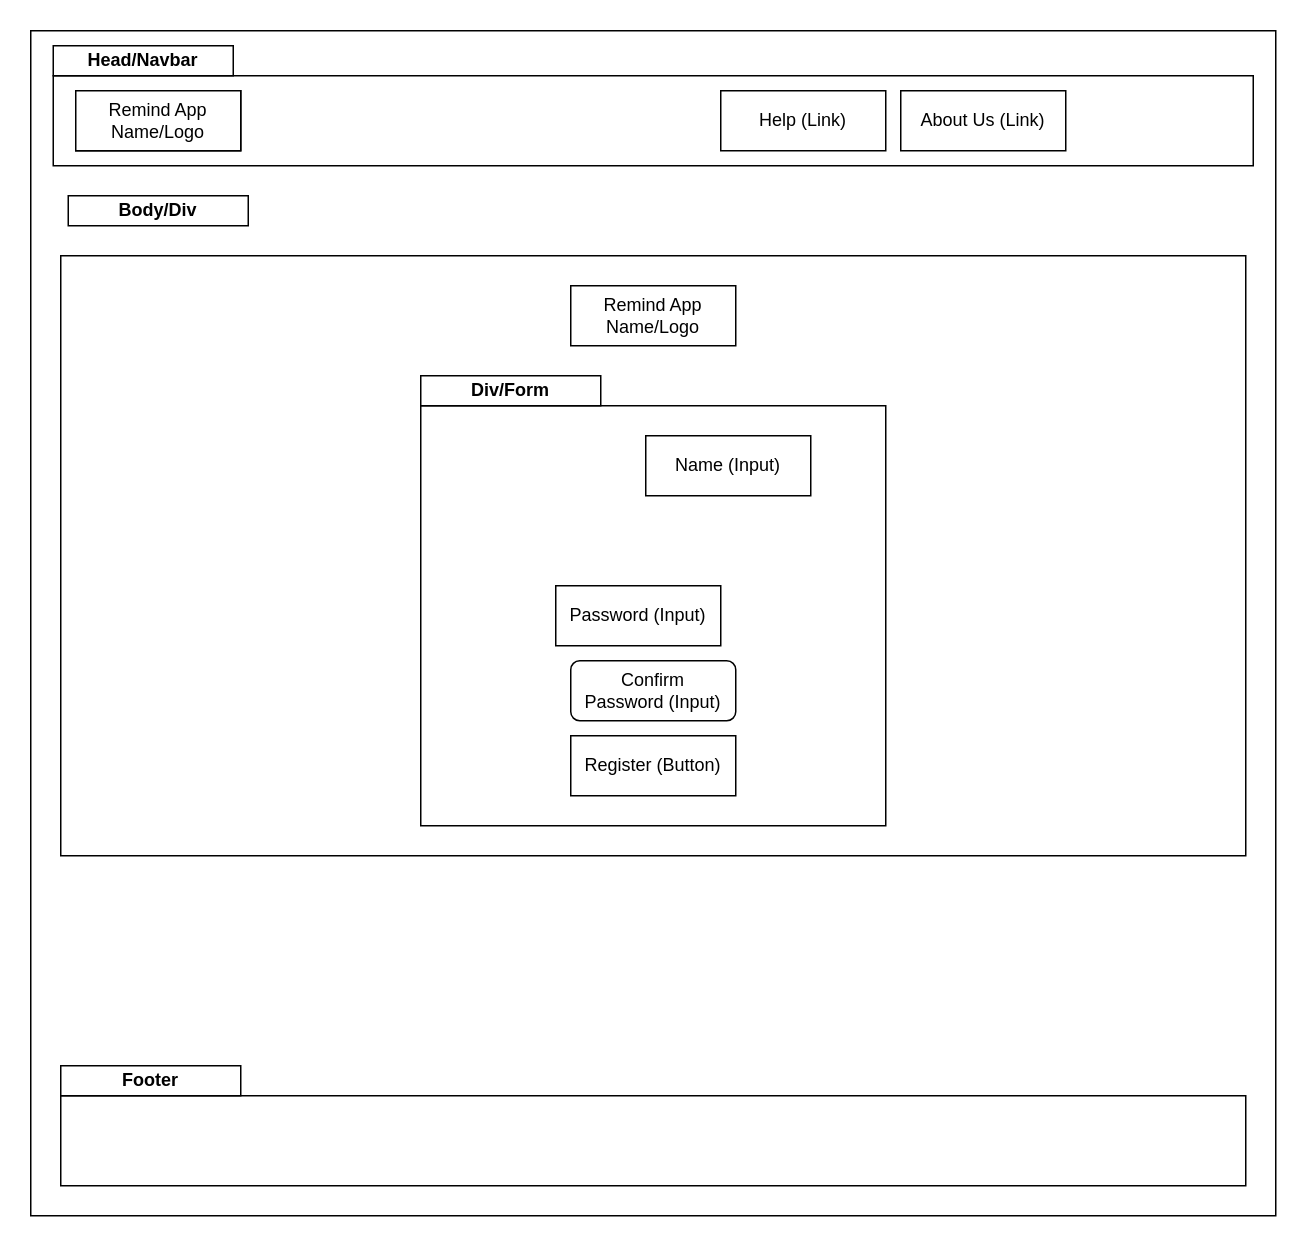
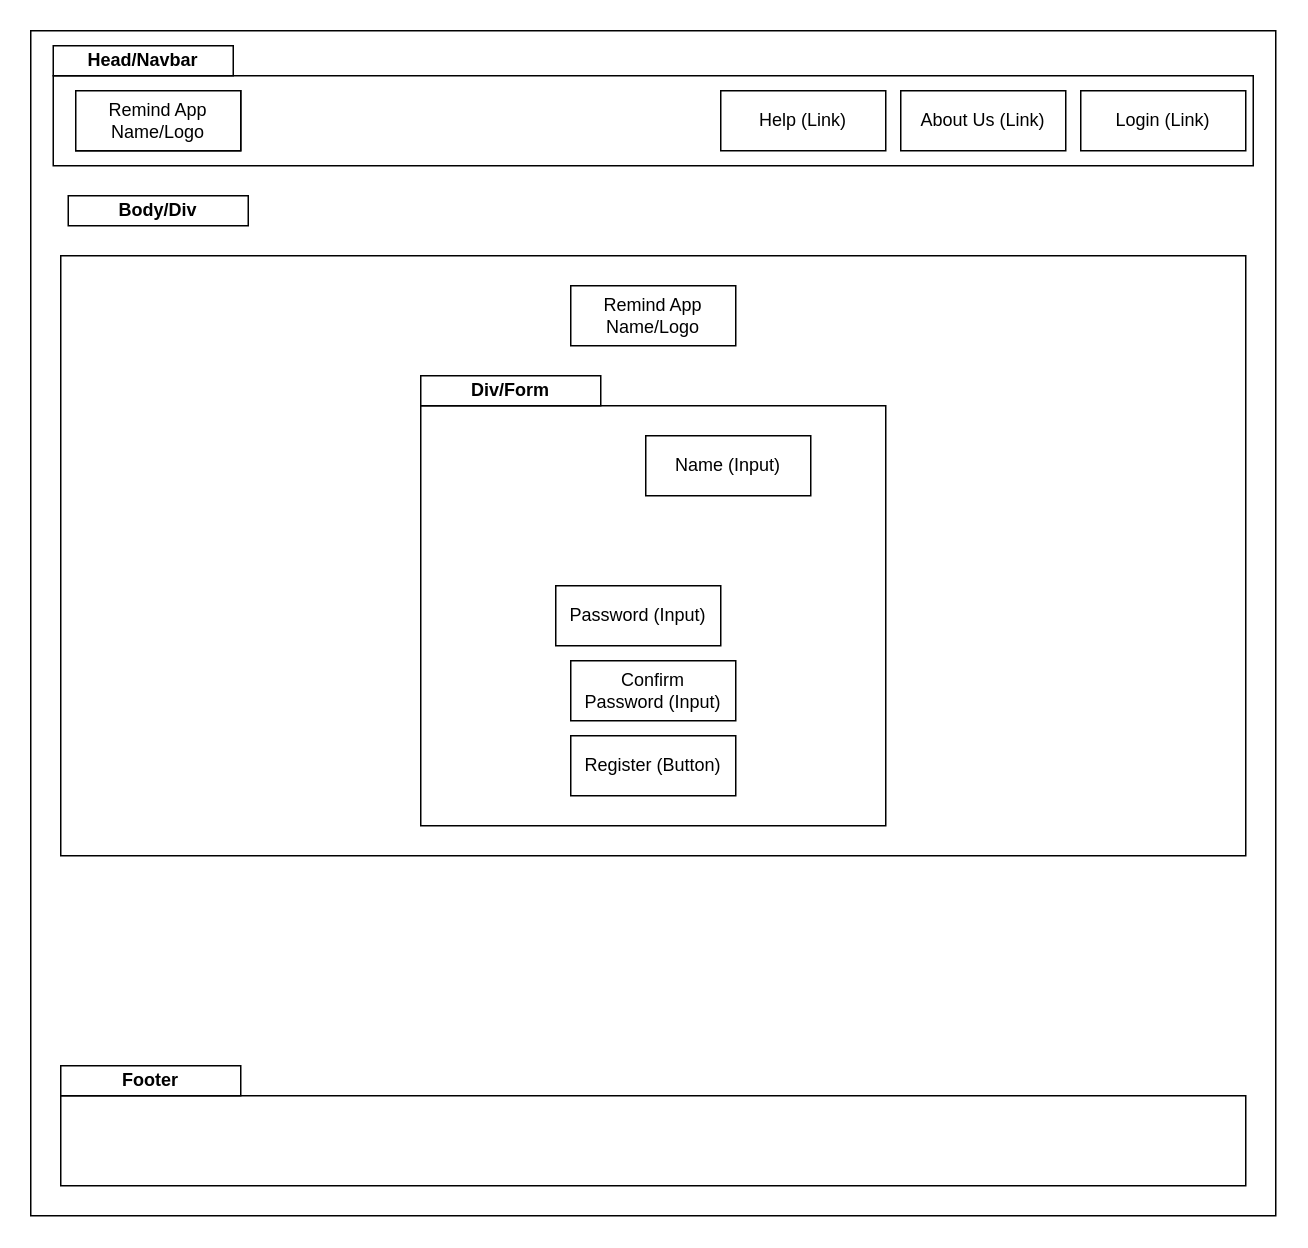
node "Login (Link)": added
node "Confirm Password (Input)": shape rounded rectangle -> rectangle
